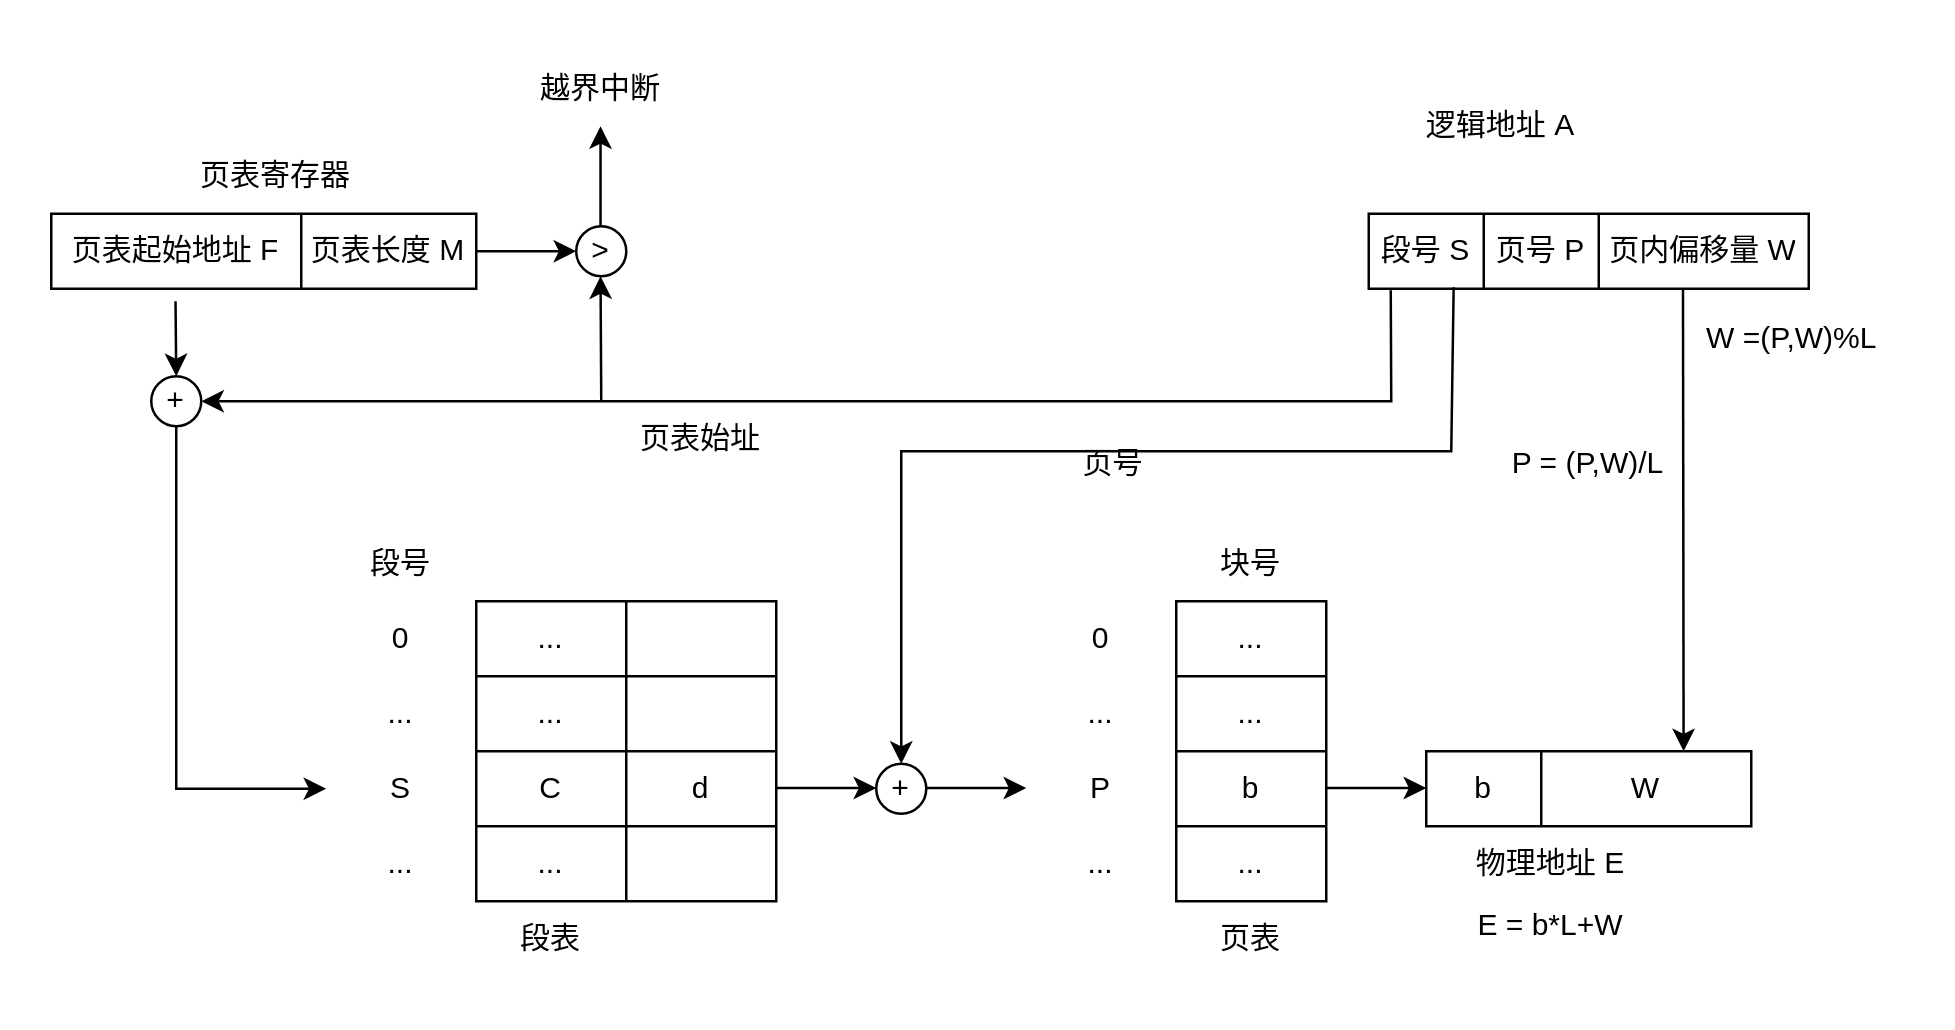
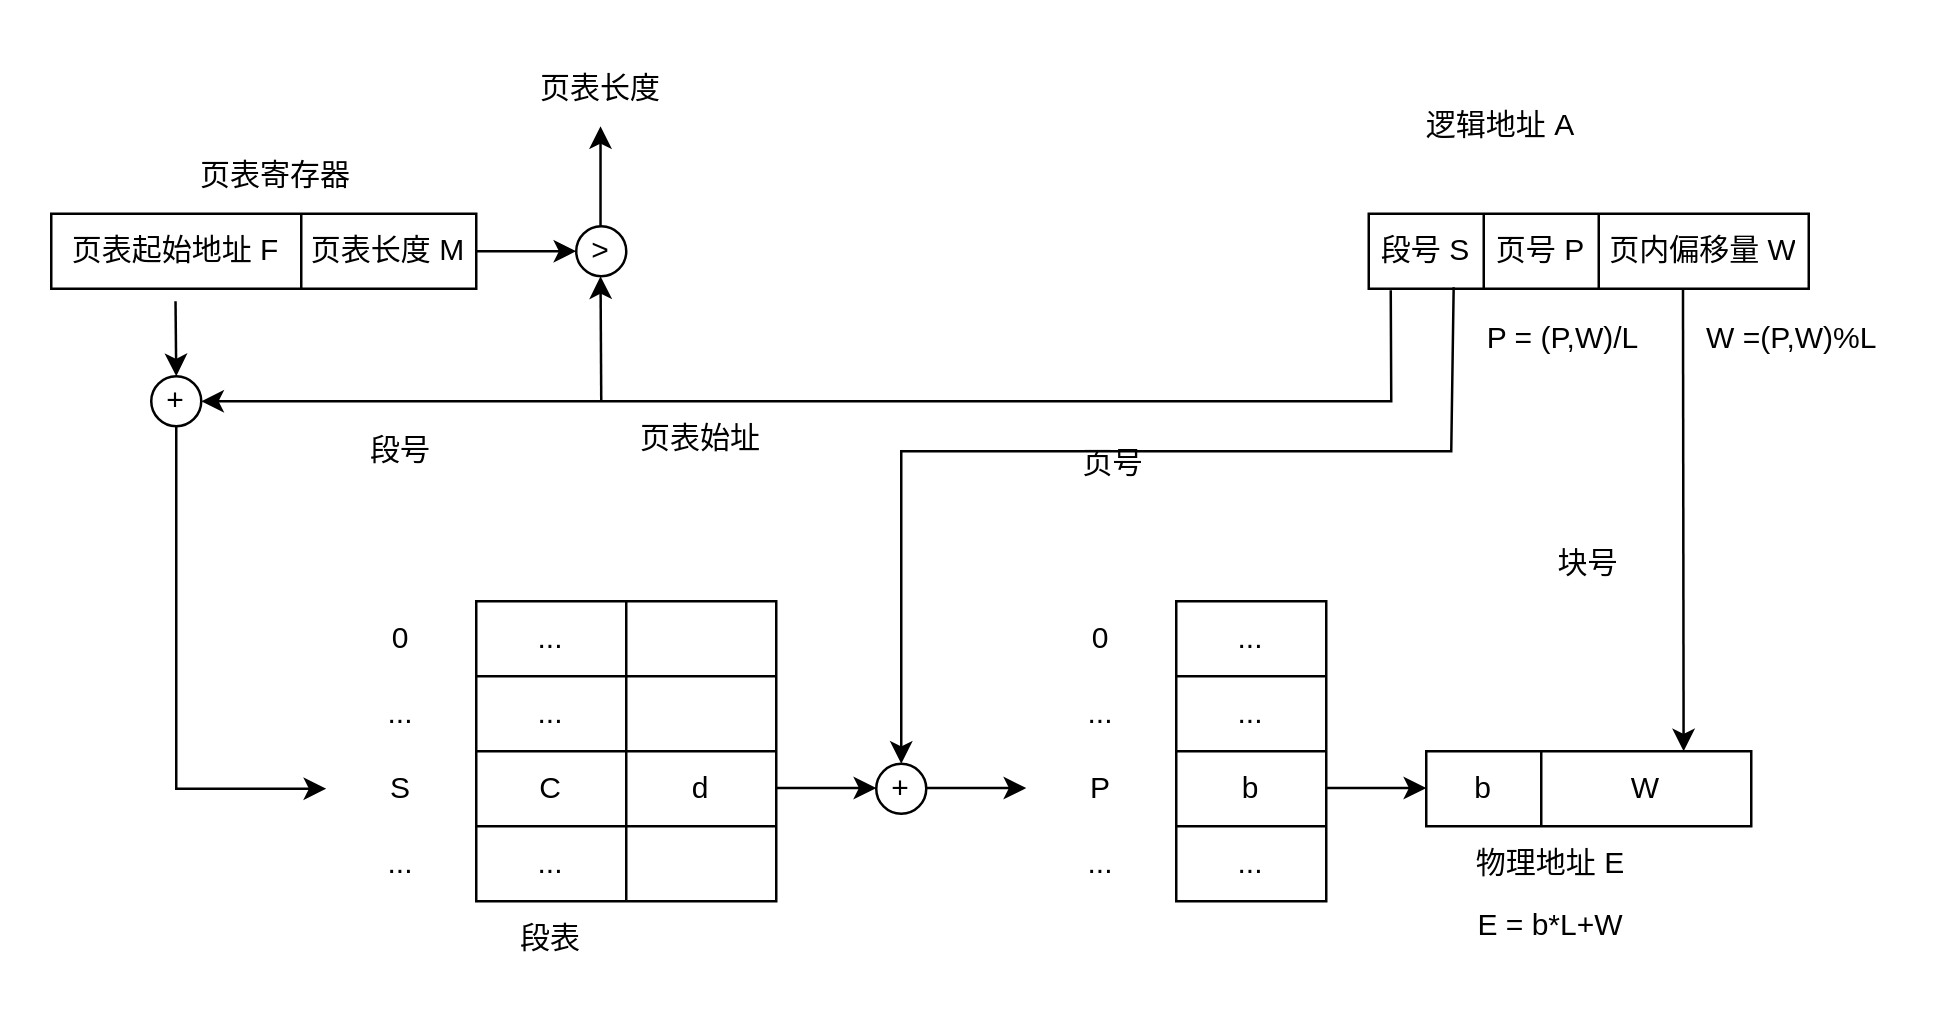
node "越界中断": label "越界中断" -> "页表长度"
node "P = (P,W)/L": moved (1589, 464) -> (1564, 339)
node "段号": moved (401, 564) -> (401, 451)
node "块号": moved (1251, 564) -> (1589, 564)
node "页表": removed
